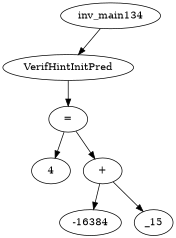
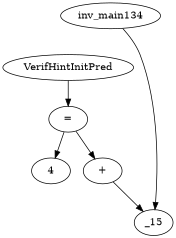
edge "inv_main134" -> "VerifHintInitPred": now "inv_main134" -> "_15"
node "-16384": removed
